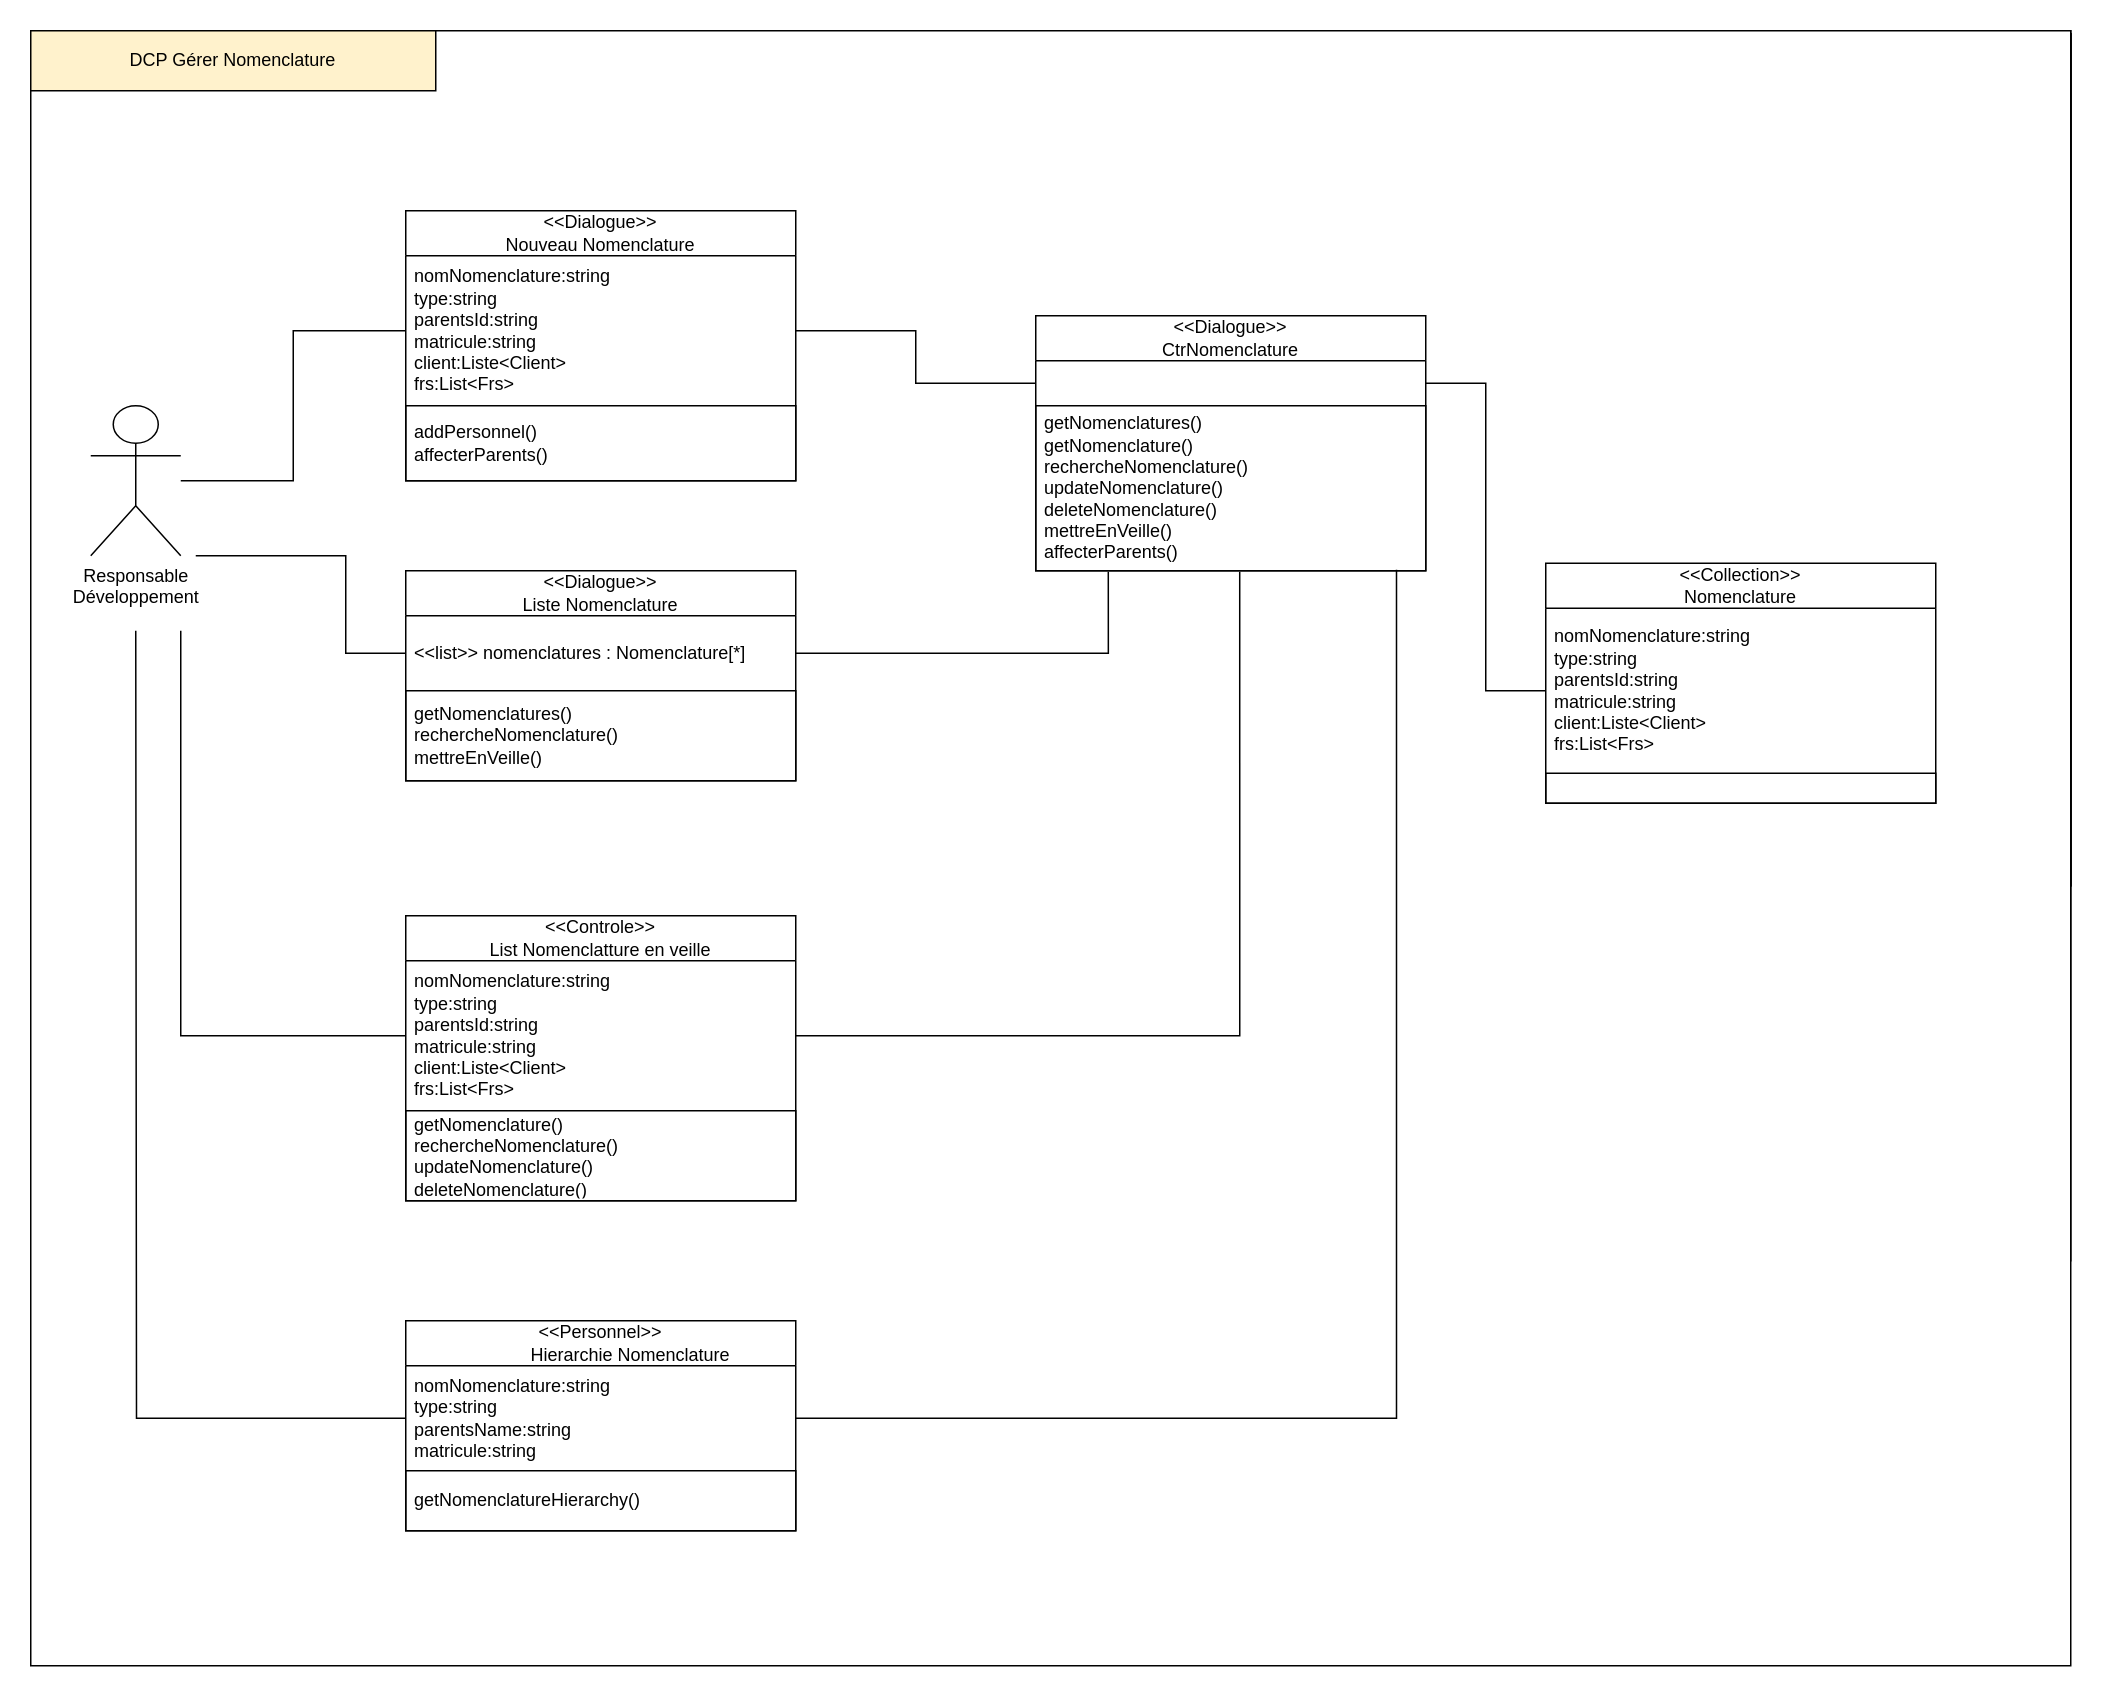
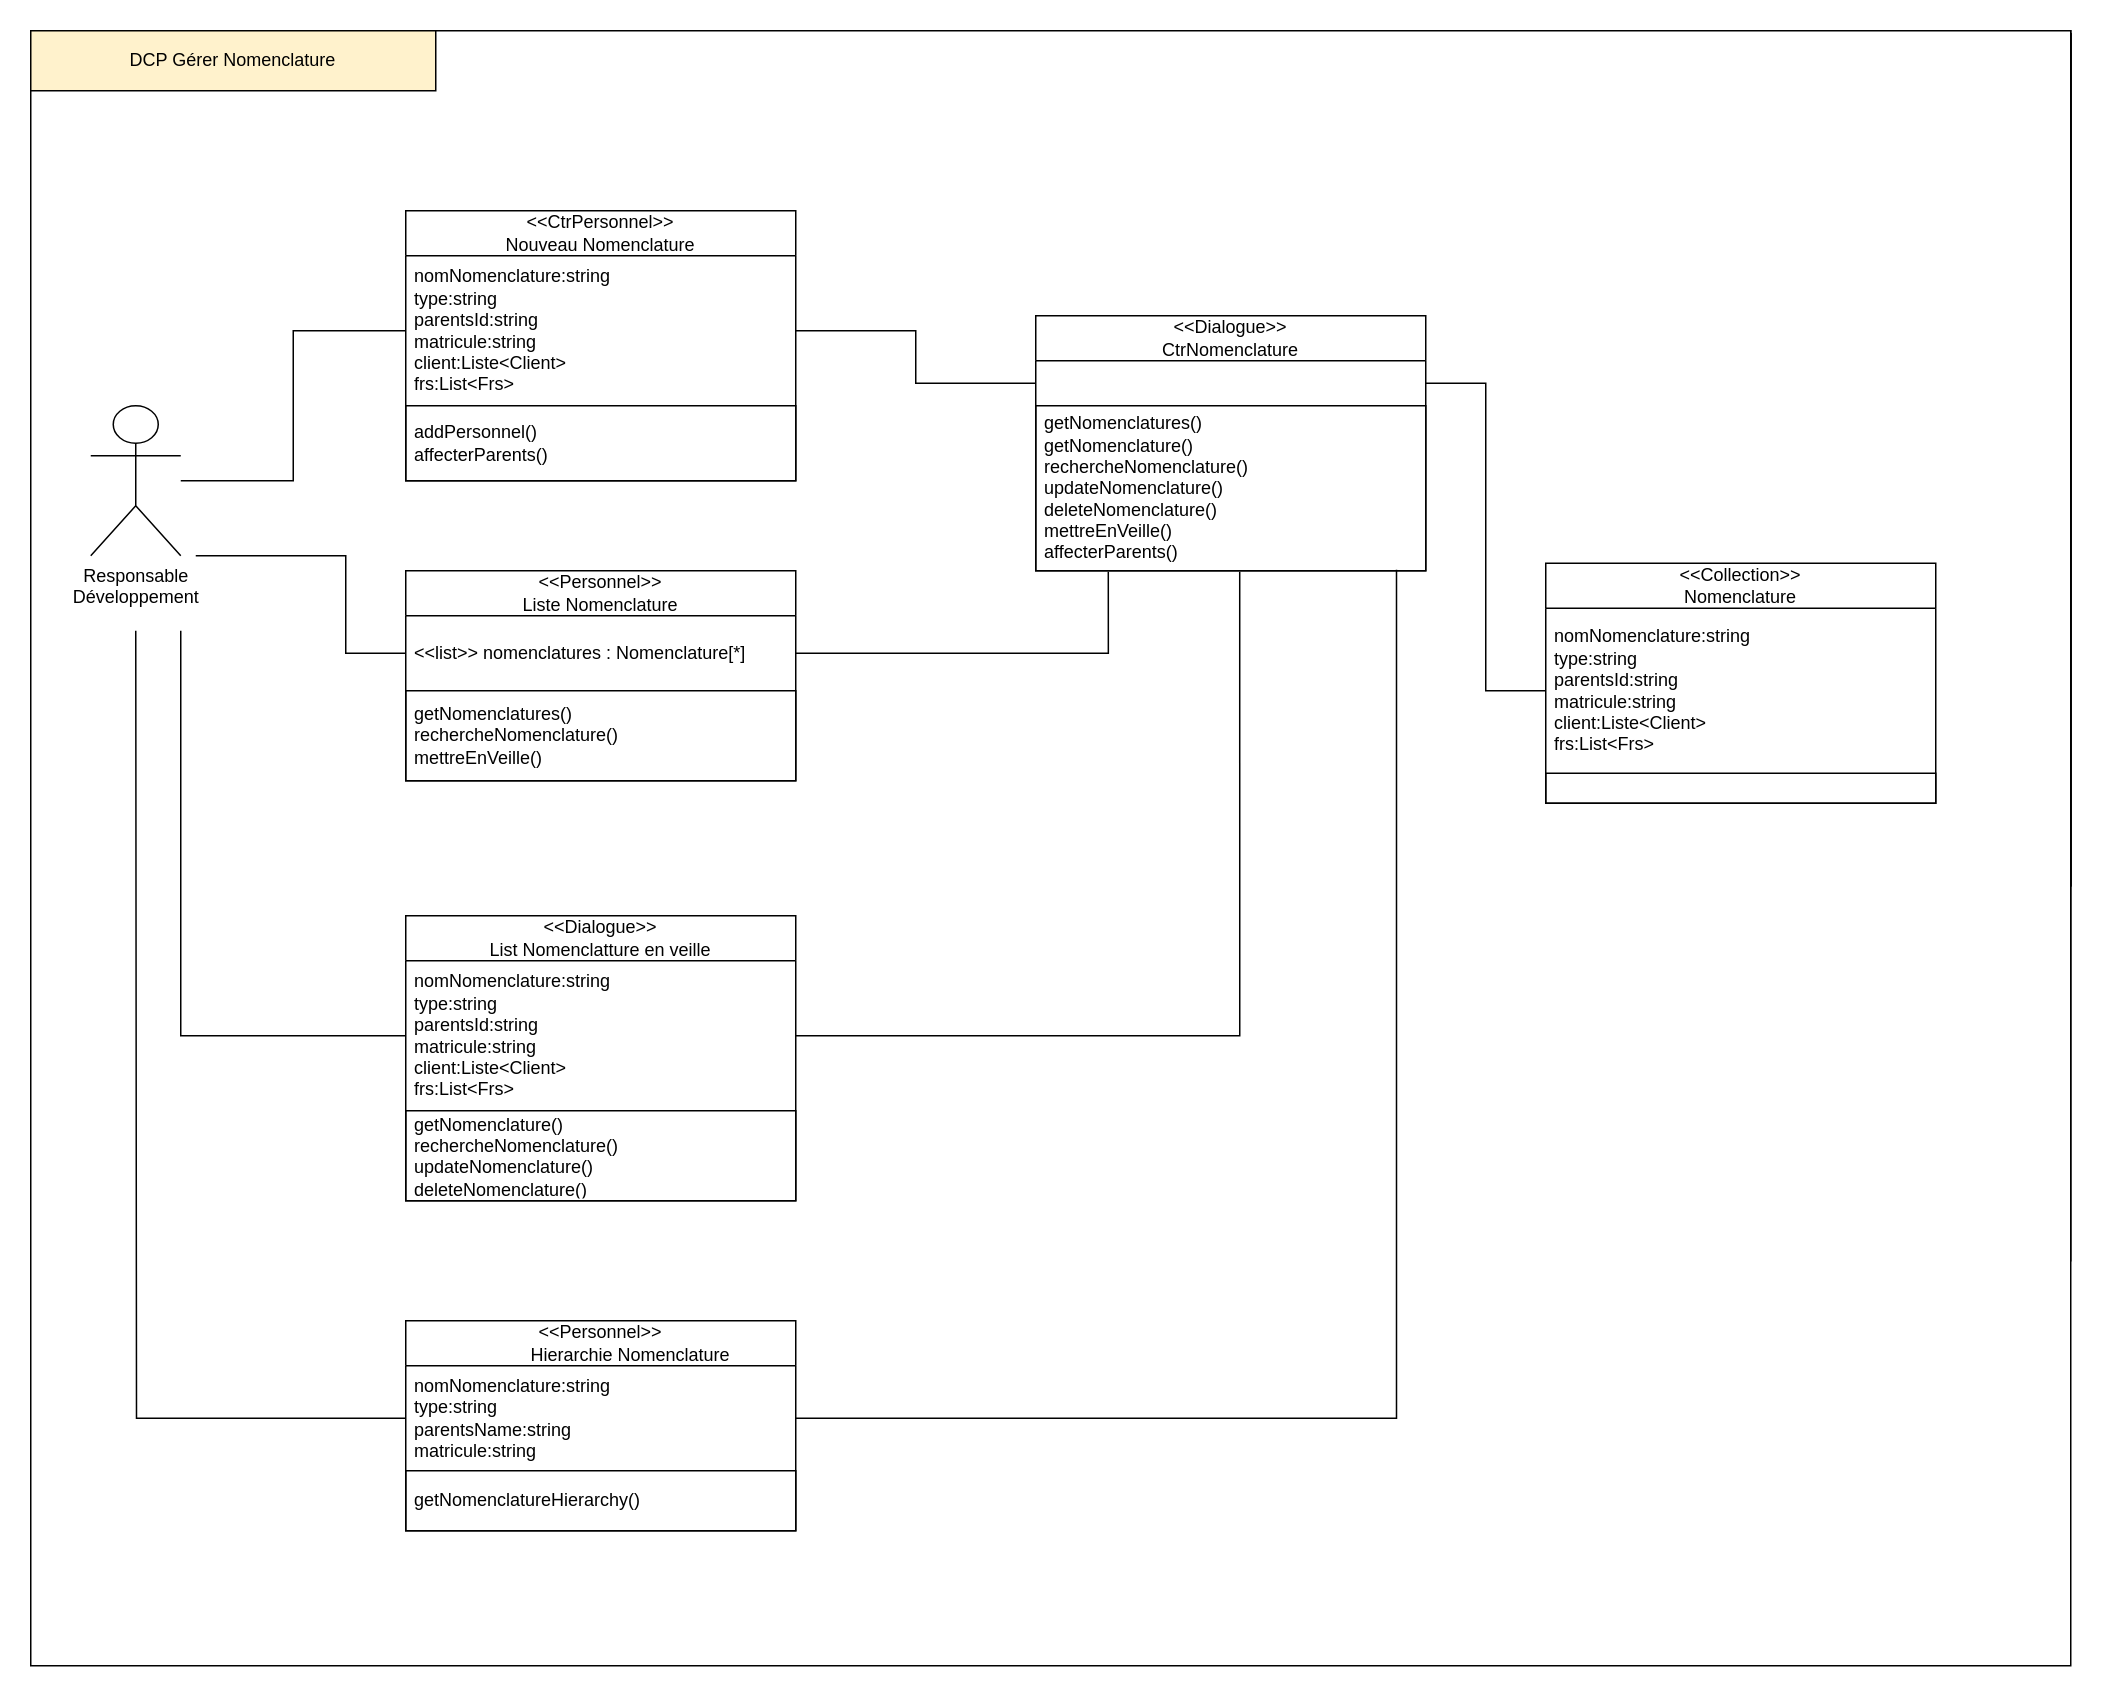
node "<<Dialogue>> Nouveau Nomenclature": label "<<Dialogue>> Nouveau Nomenclature" -> "<<CtrPersonnel>> Nouveau Nomenclature"
node "<<Dialogue>> Liste Nomenclature": label "<<Dialogue>> Liste Nomenclature" -> "<<Personnel>> Liste Nomenclature"
node "<<Controle>> List Nomenclatture en veille": label "<<Controle>> List Nomenclatture en veille" -> "<<Dialogue>> List Nomenclatture en veille"
